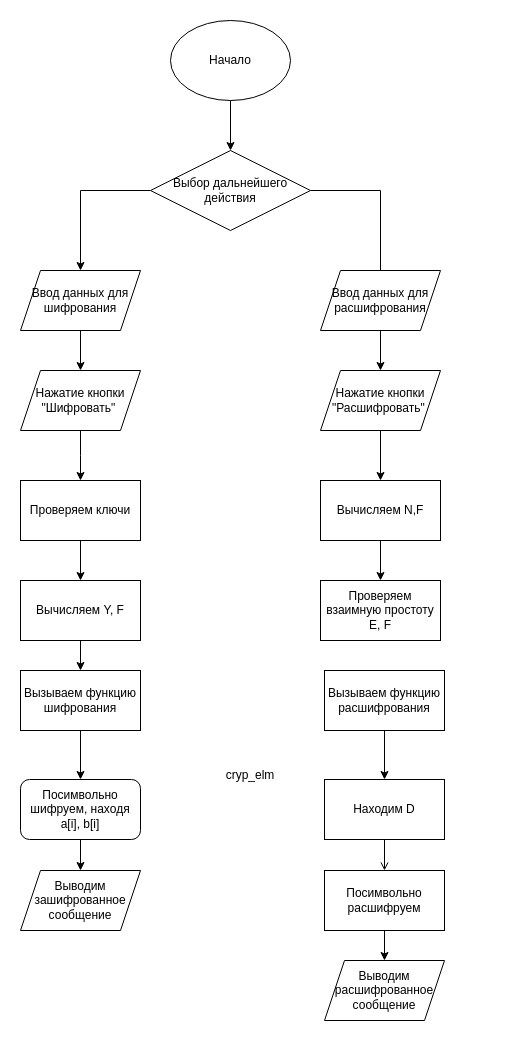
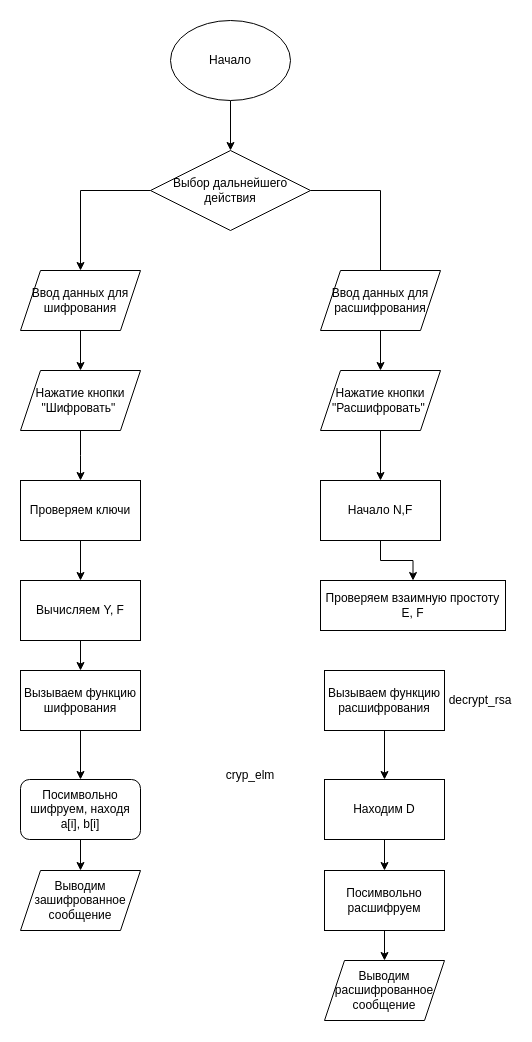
node "Вычисляем N,F": label "Вычисляем N,F" -> "Начало N,F"
node "Проверяем взаимную простоту E, F": size 120x60 -> 185x50
node "decrypt_rsa": added
edge "Находим D" -> "Посимвольно расшифруем": arrowhead open -> classic
